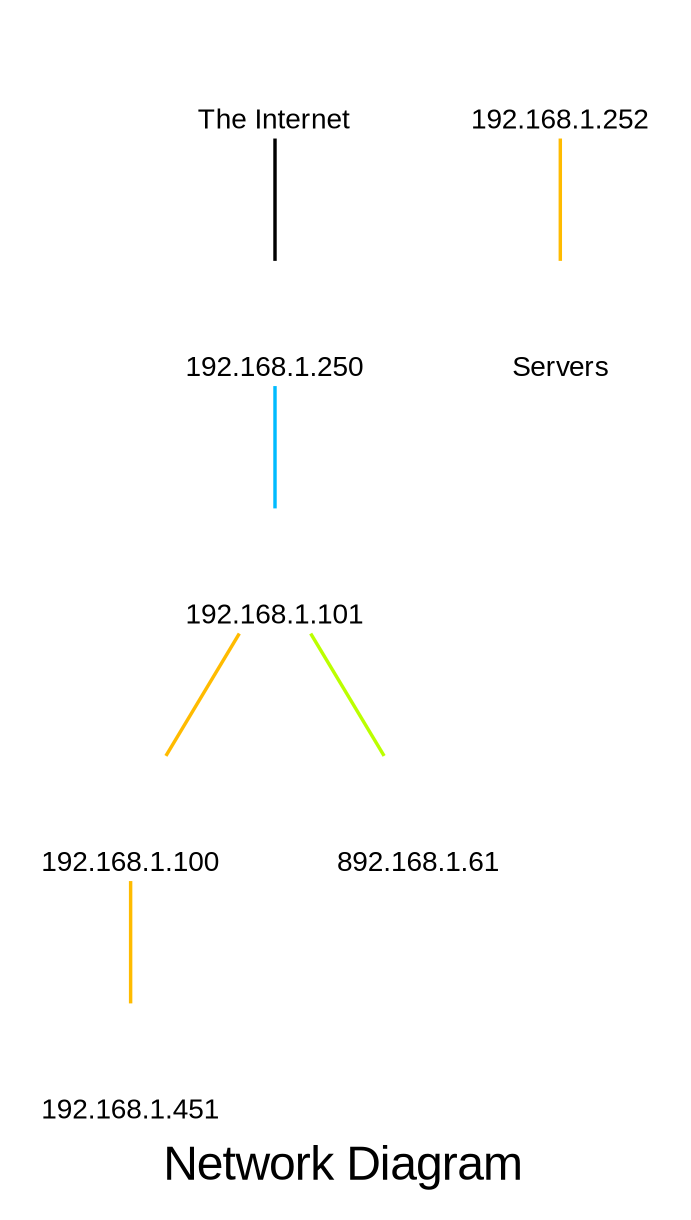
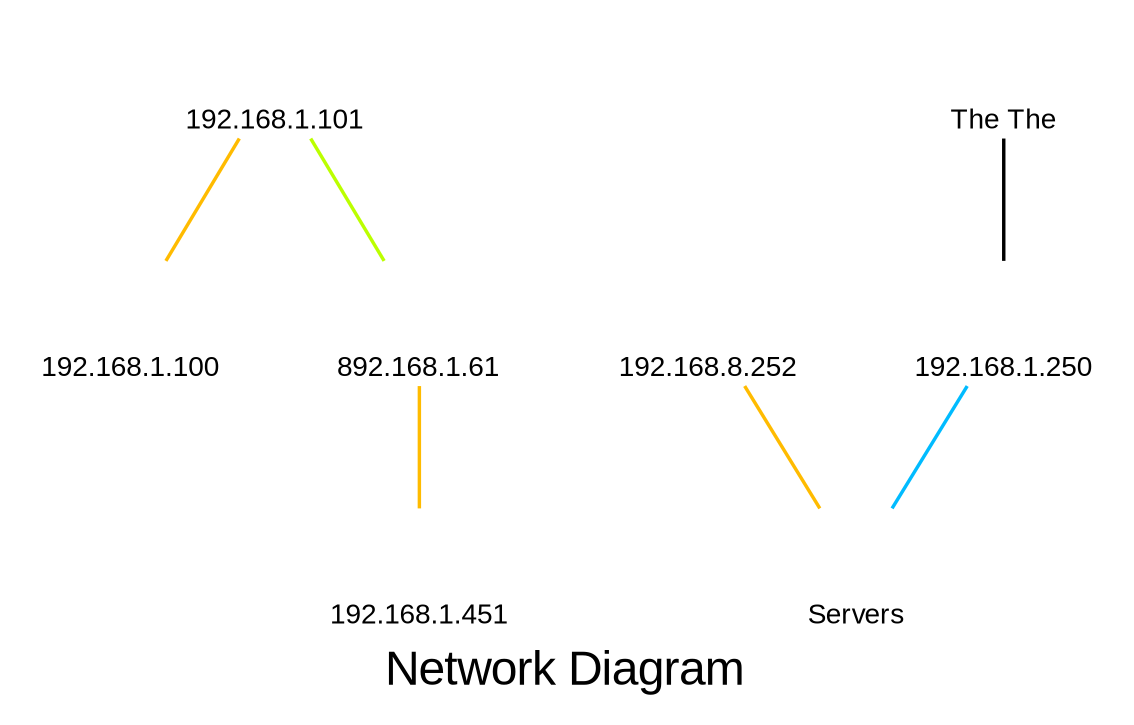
node "The Internet": label "The Internet" -> "The The"
node "192.168.1.252": label "192.168.1.252" -> "192.168.8.252"
edge "192.168.1.250" -- "192.168.1.101": now "192.168.1.250" -- "Servers"
edge "192.168.1.100" -- "192.168.1.451": now "892.168.1.61" -- "192.168.1.451"
